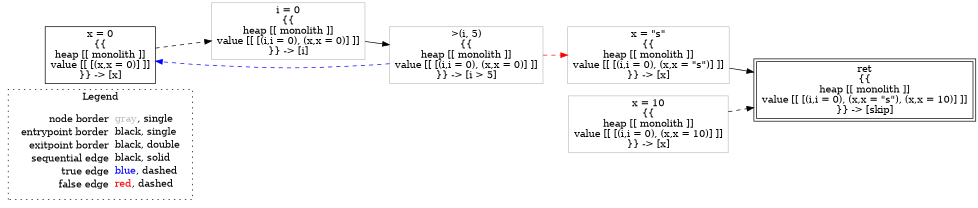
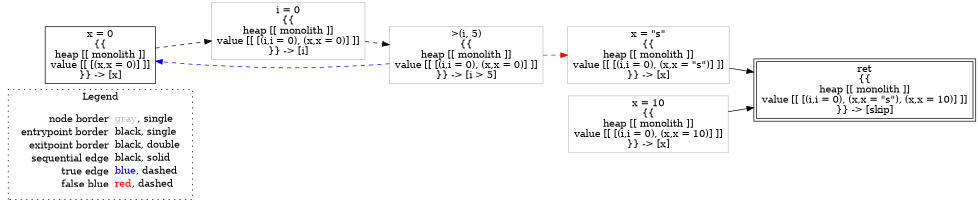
edge "i = 0" -> ">(i, 5)": style solid -> dashed
edge "x = 10" -> "ret": style dashed -> solid
node "node border": text "false edge" -> "false blue"
